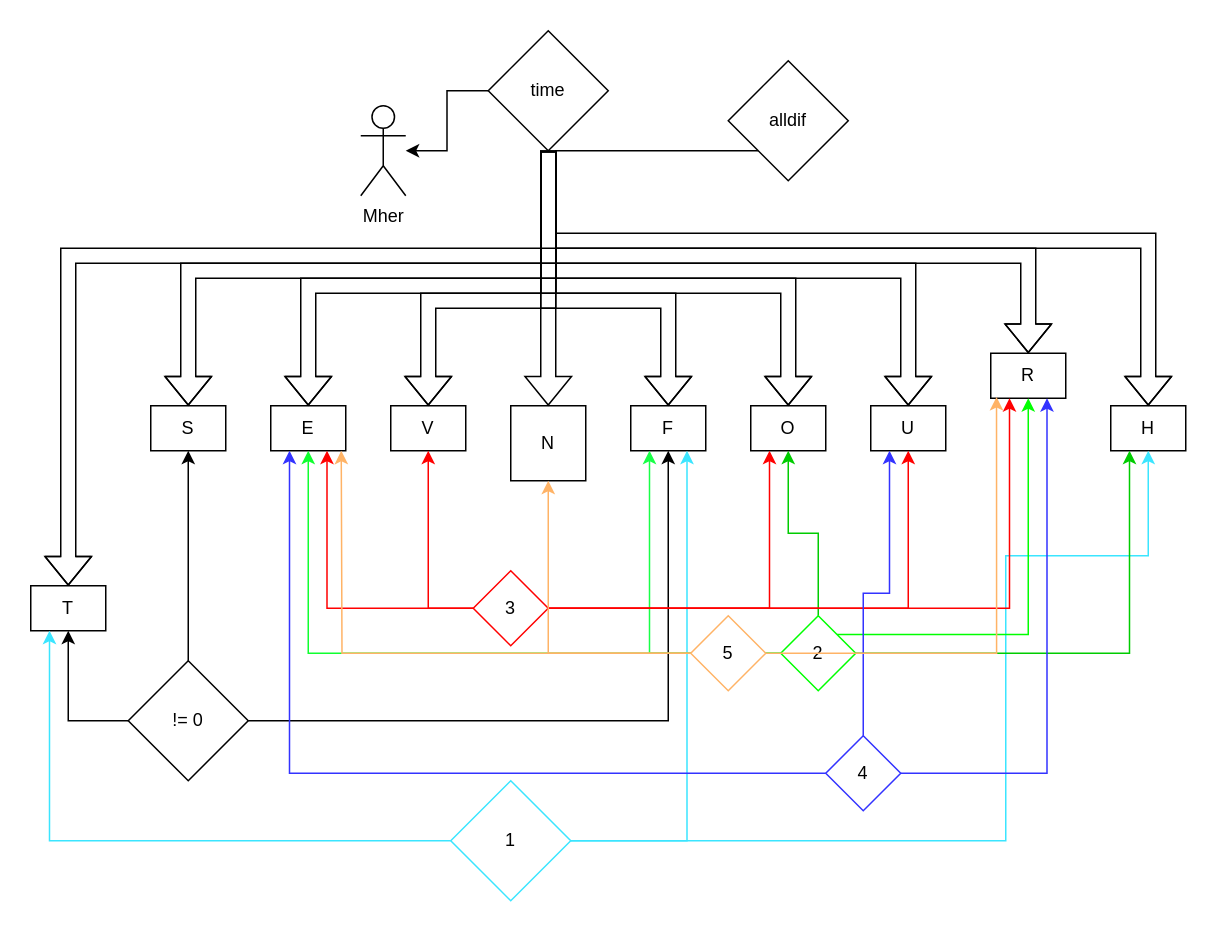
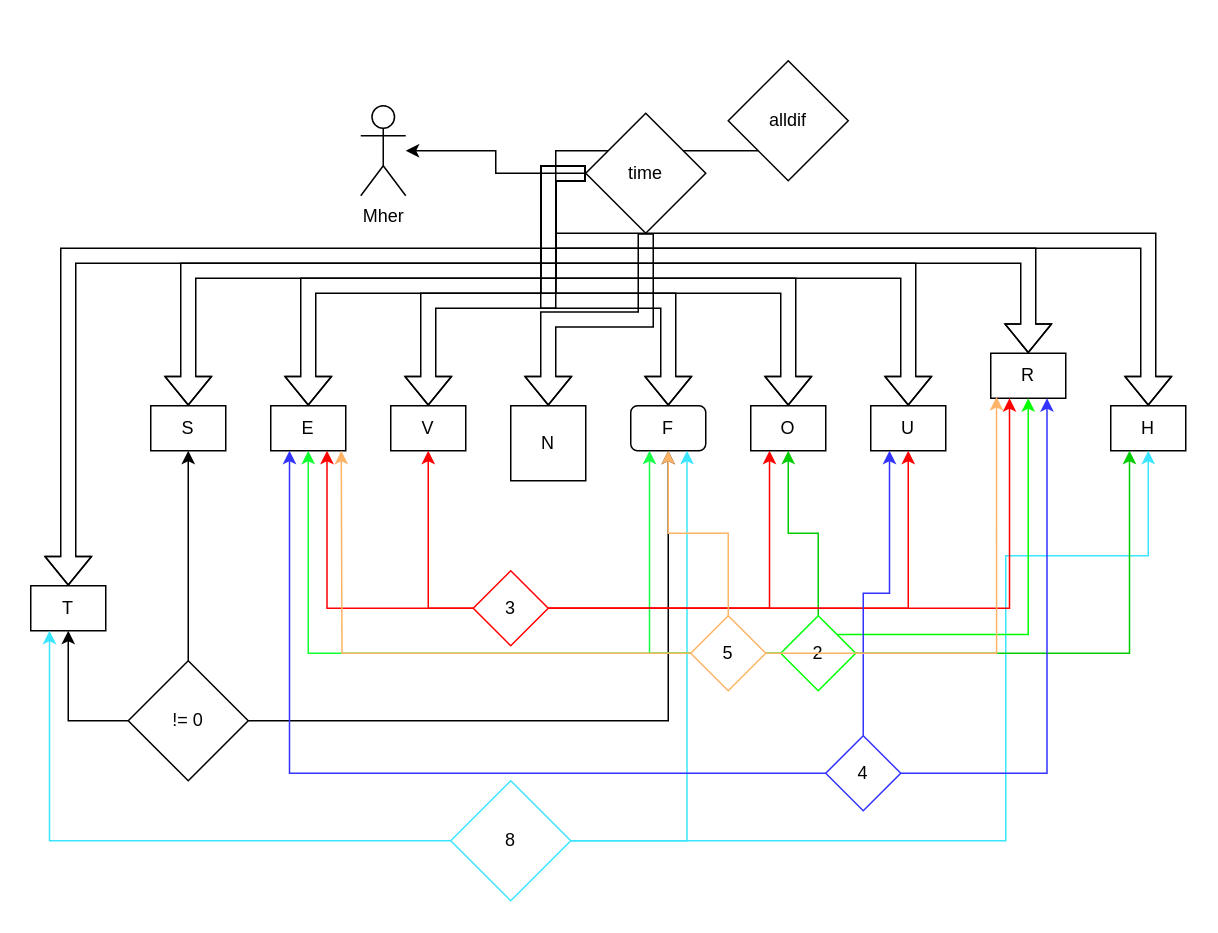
node "time": moved (548, 91) -> (646, 173)
node "F": shape rectangle -> rounded rectangle
edge "5" -> "N": now "5" -> "F"
node "1": label "1" -> "8"
